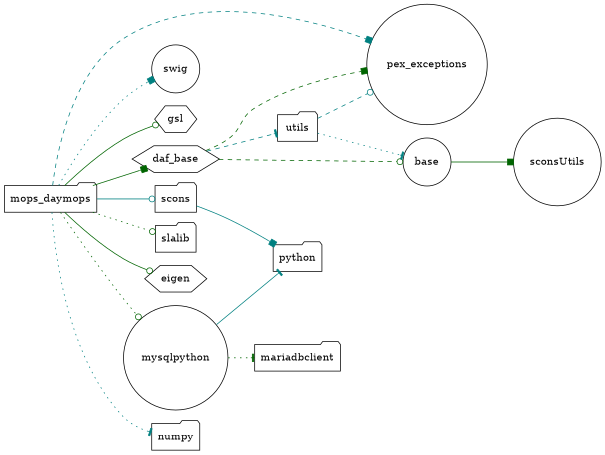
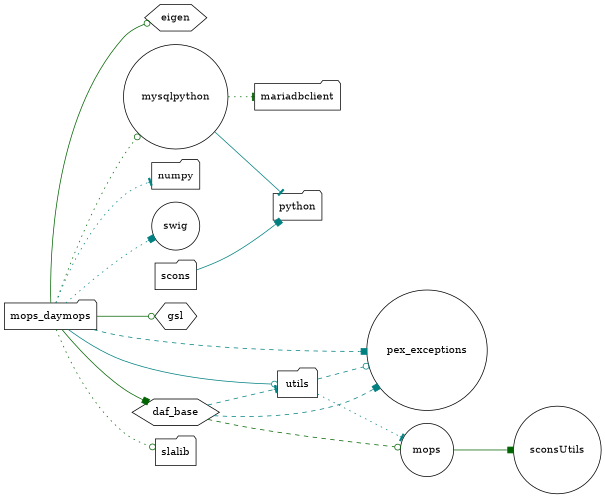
edge "daf_base" -> "pex_exceptions": color darkgreen -> teal
node "base": label "base" -> "mops"
edge "mops_daymops" -> "scons": now "mops_daymops" -> "utils"
